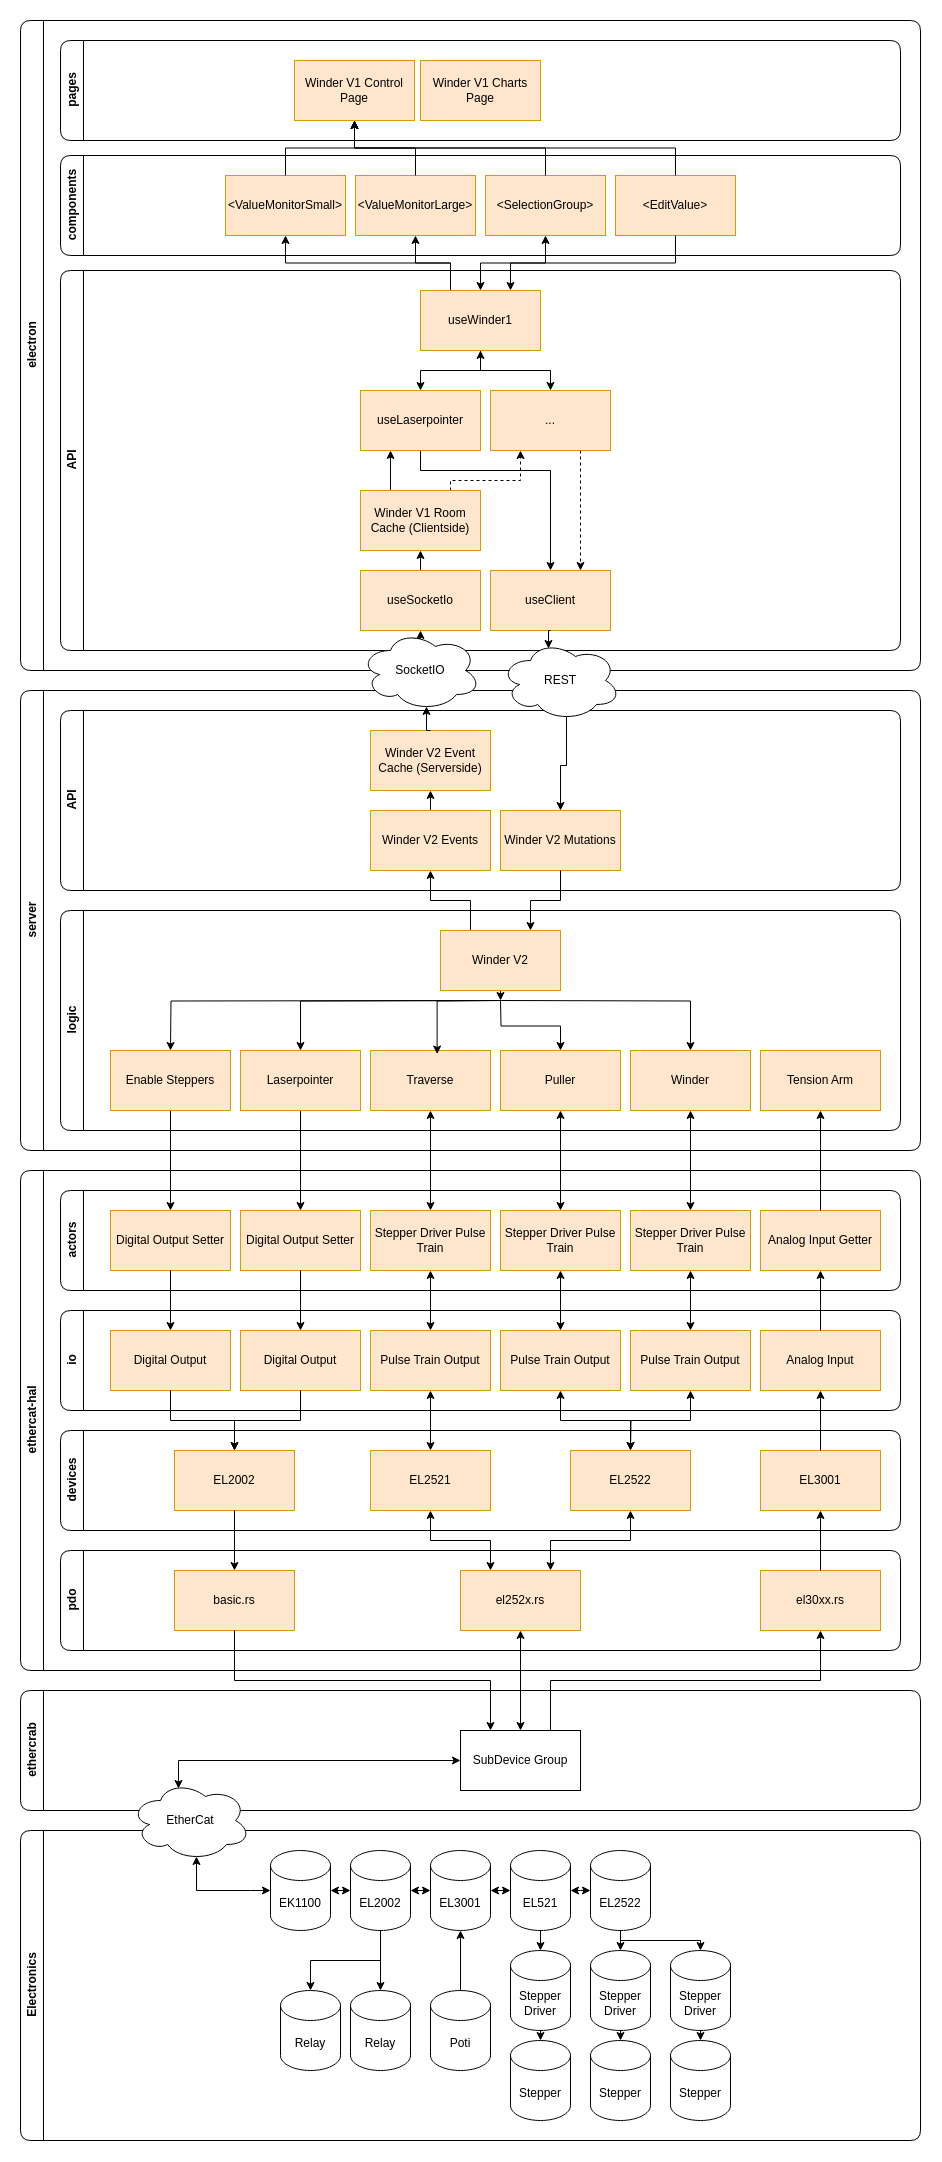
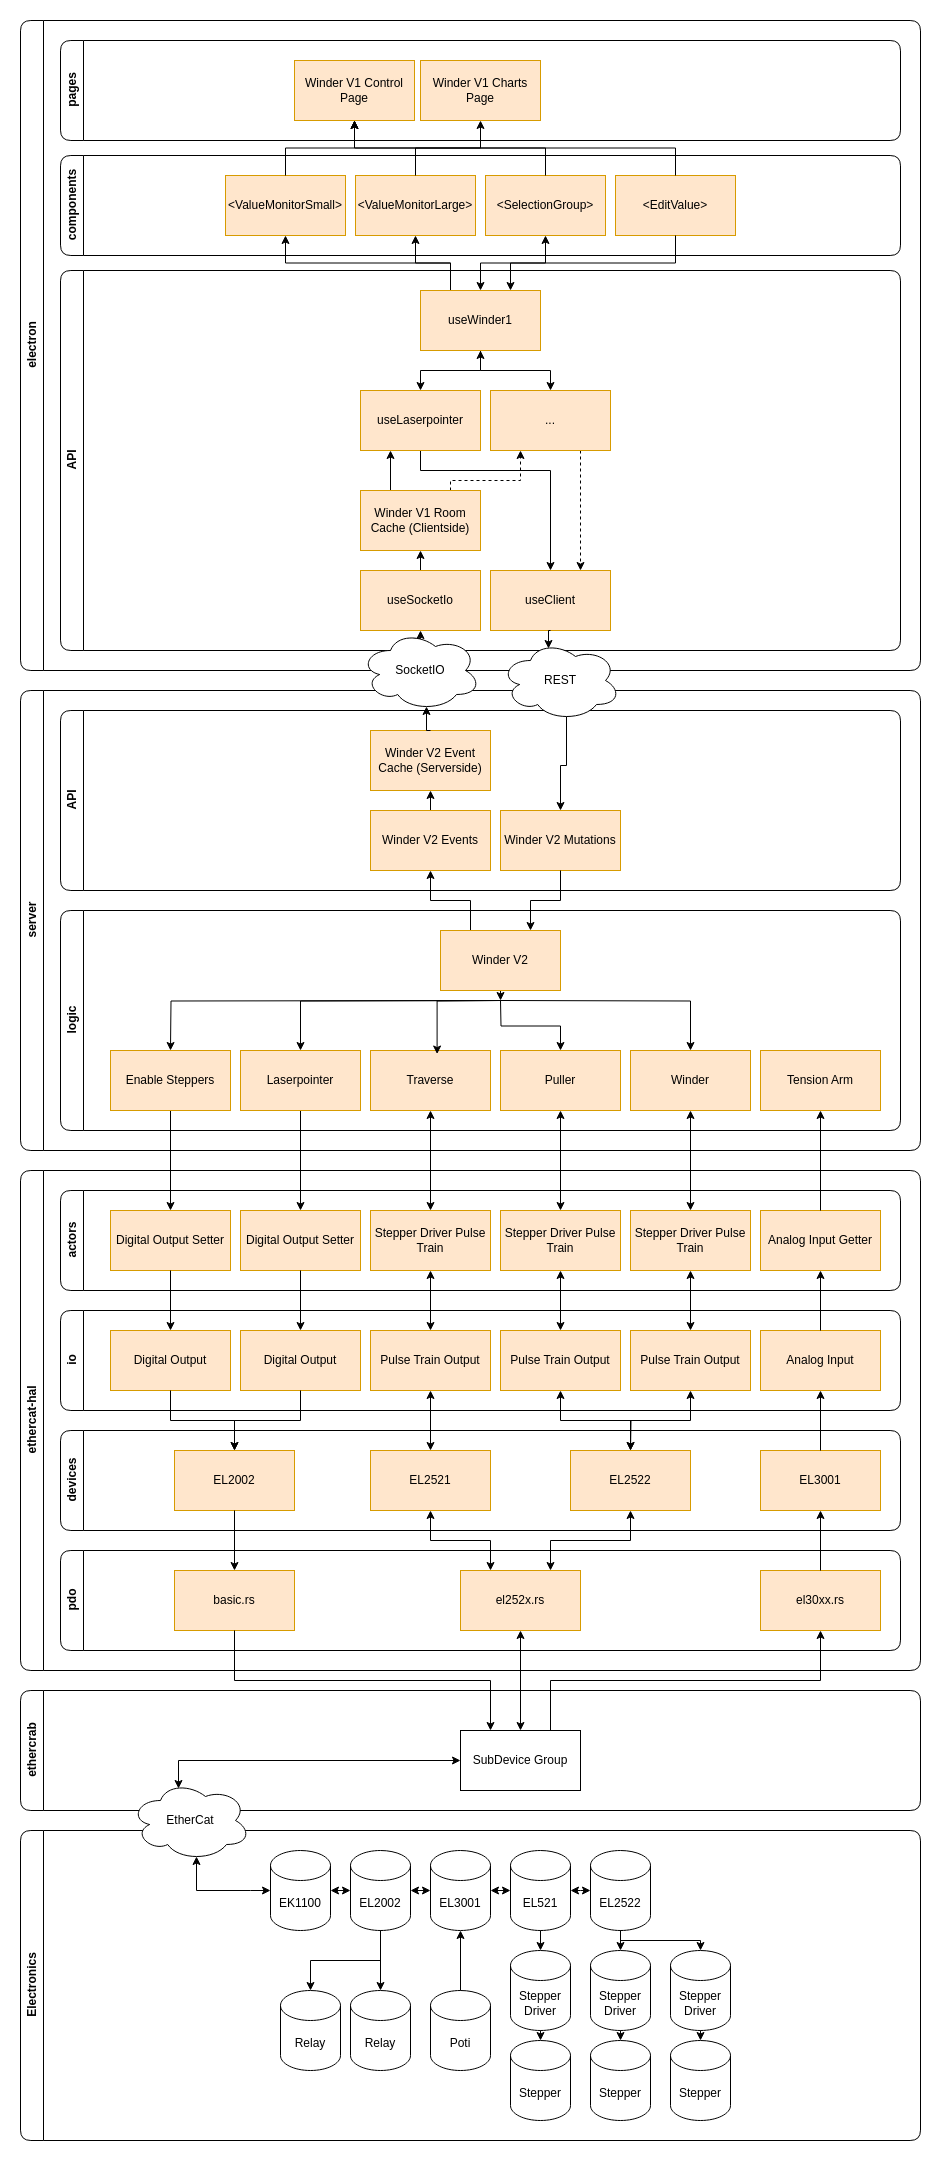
edge "<ValueMonitorLarge>" -> "Winder V1 Control Page": now "<ValueMonitorLarge>" -> "Winder V1 Charts Page"
